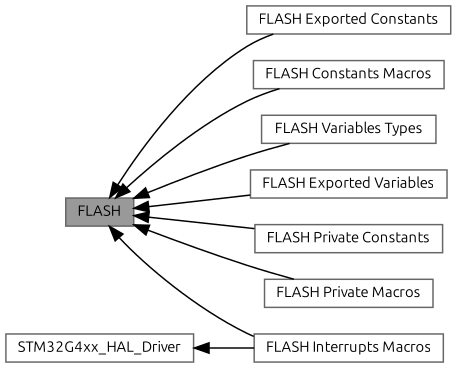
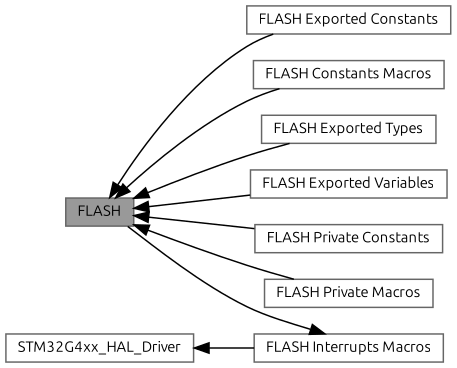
node "FLASH Variables Types": label "FLASH Variables Types" -> "FLASH Exported Types"
edge "FLASH Interrupts Macros" -> "FLASH": reversed
